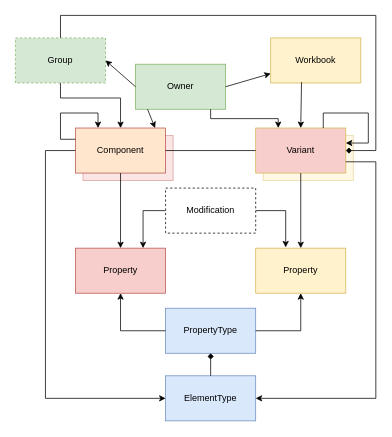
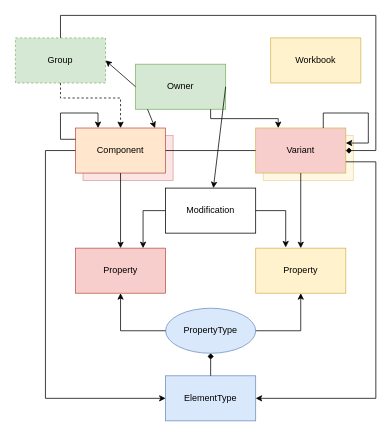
edge "Owner" -> "Workbook": now "Owner" -> "Modification"
edge "Workbook" -> "Variant": removed
edge "Group" -> "Component": style solid -> dashed
node "Modification": style dashed -> solid
node "PropertyType": shape rectangle -> ellipse
